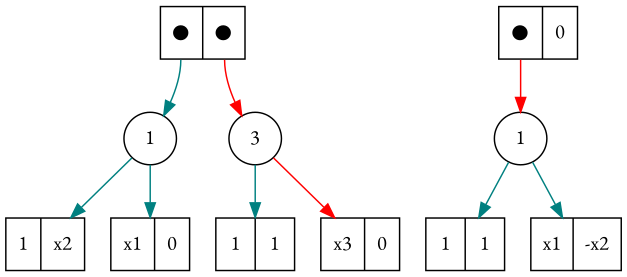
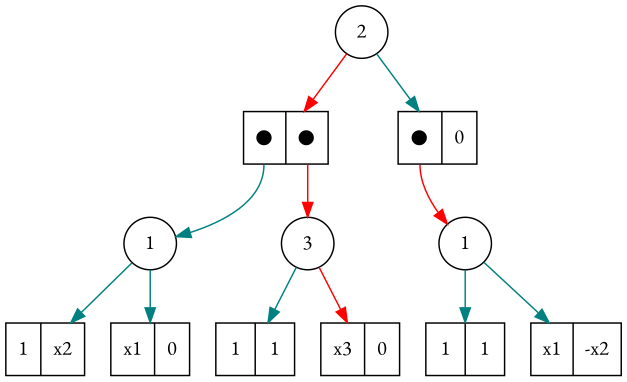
node "2": added
